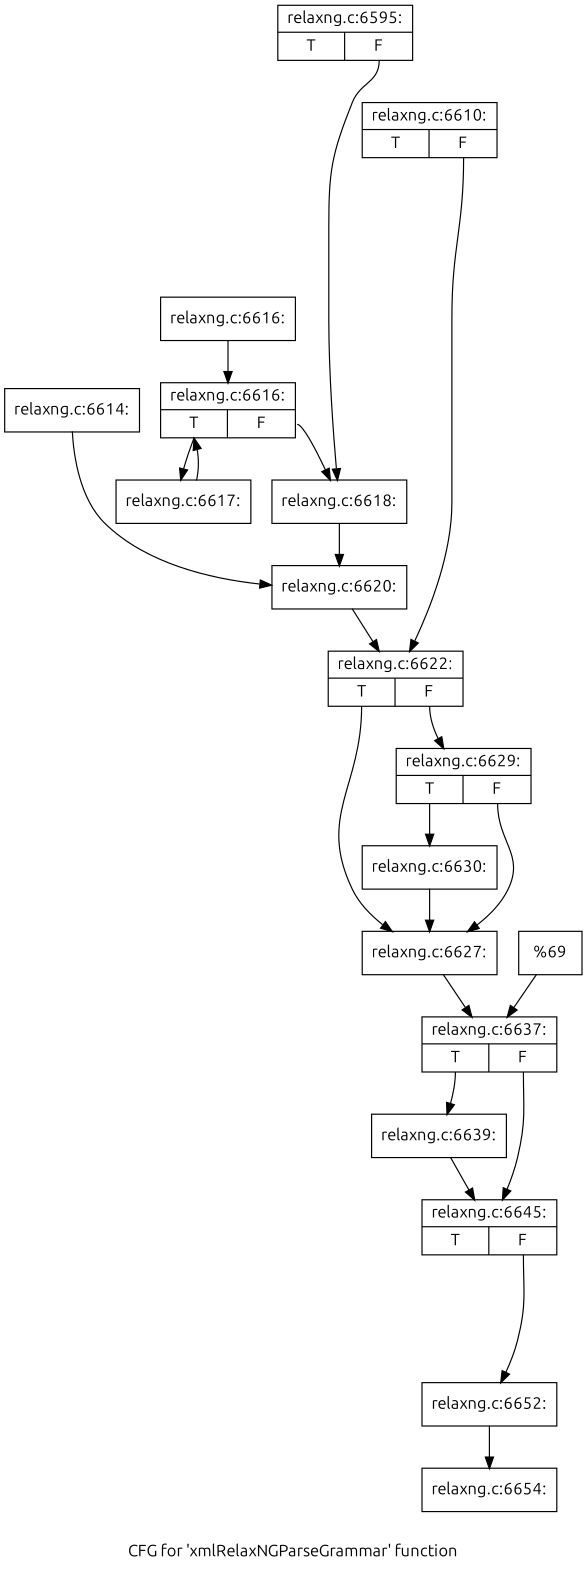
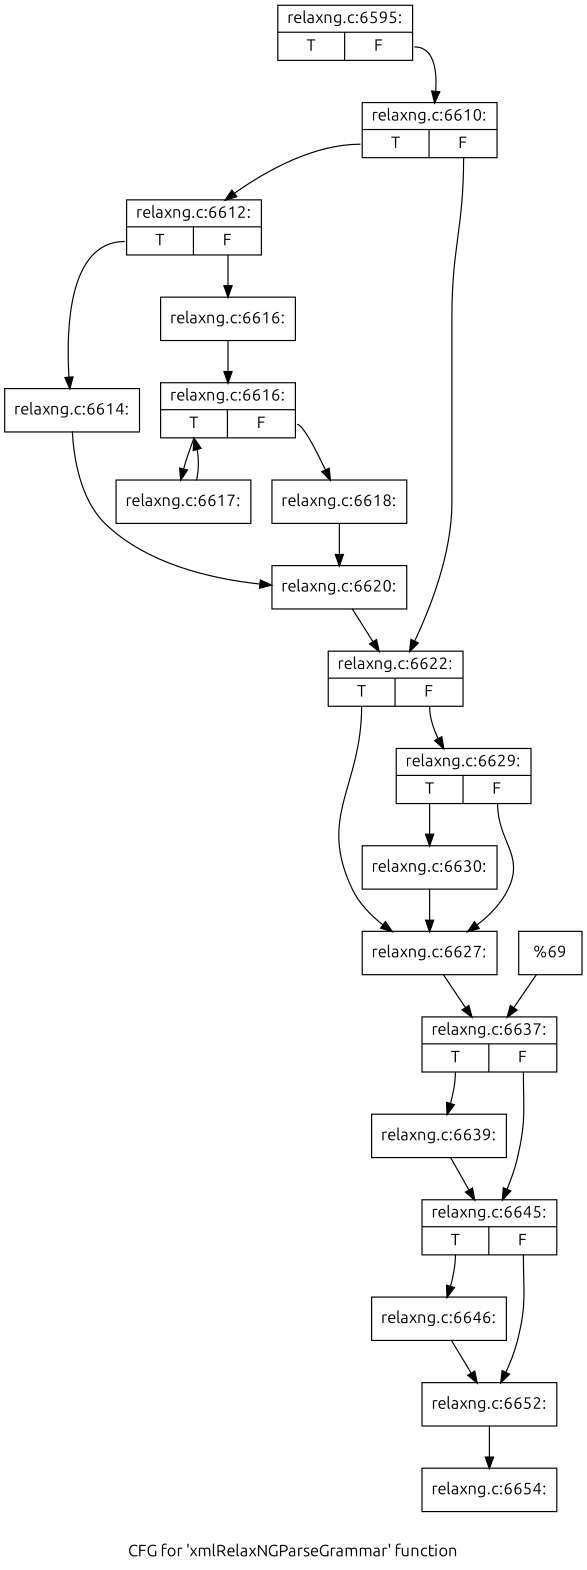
node "relaxng.c:6612:": added
edge "relaxng.c:6595:" -> "relaxng.c:6618:": now "relaxng.c:6595:" -> "relaxng.c:6610:"
node "relaxng.c:6646:": added
